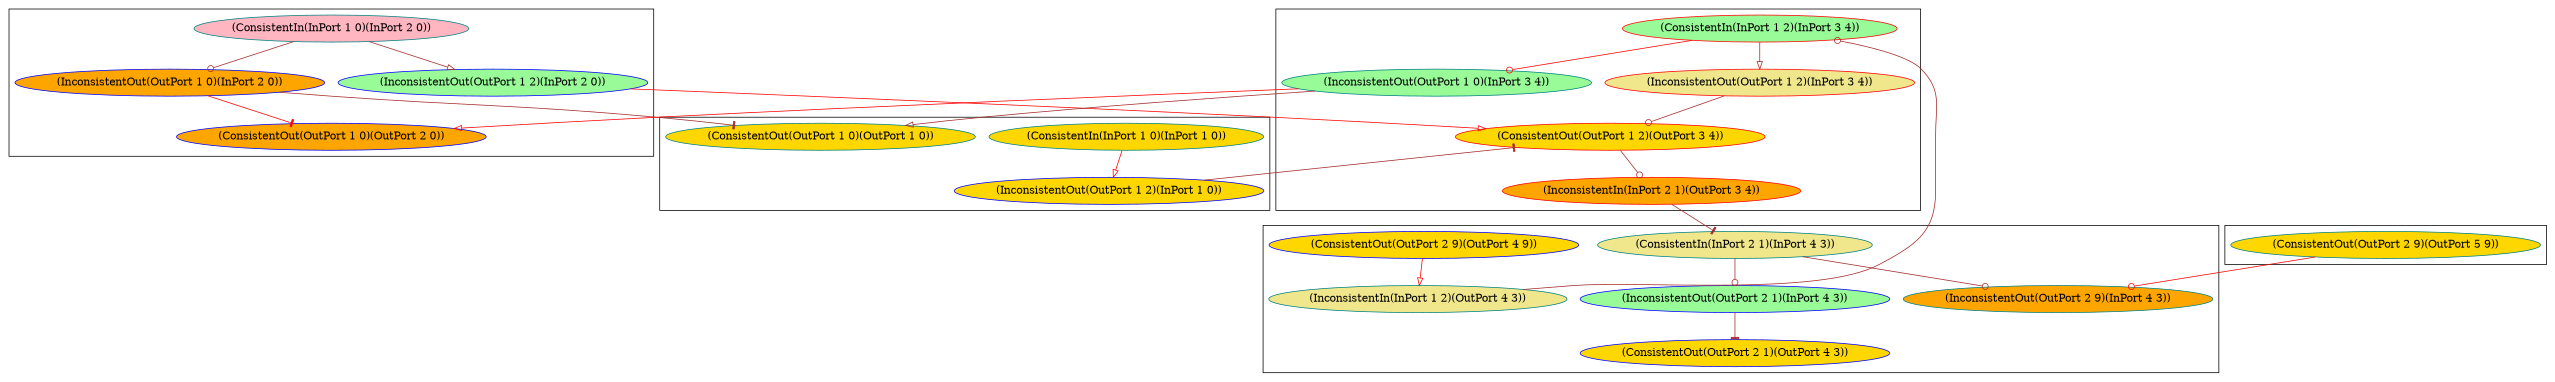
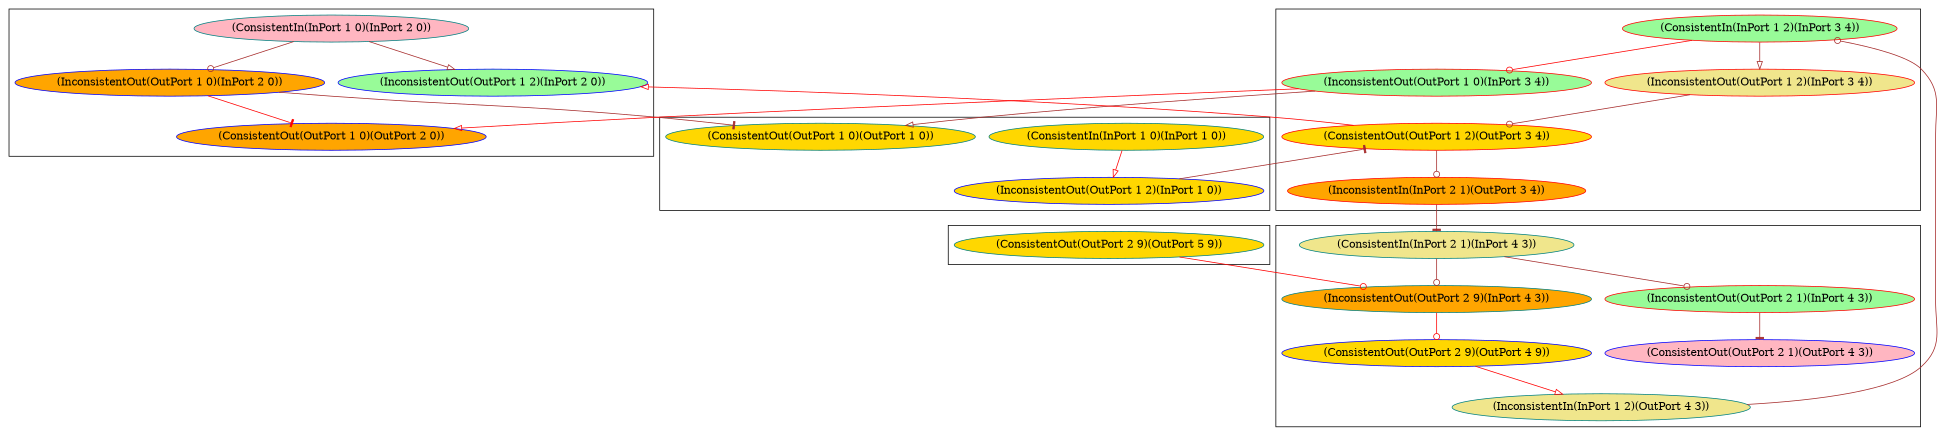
node "(InconsistentOut(OutPort 1 0)(InPort 3 4))": color teal -> red
edge "(InconsistentOut(OutPort 1 2)(InPort 2 0))" -> "(ConsistentOut(OutPort 1 2)(OutPort 3 4))": reversed
node "(InconsistentOut(OutPort 2 1)(InPort 4 3))": color blue -> red
edge "(InconsistentOut(OutPort 2 9)(InPort 4 3))" -> "(ConsistentOut(OutPort 2 9)(OutPort 4 9))": added
node "(ConsistentOut(OutPort 2 1)(OutPort 4 3))": fillcolor gold -> lightpink
